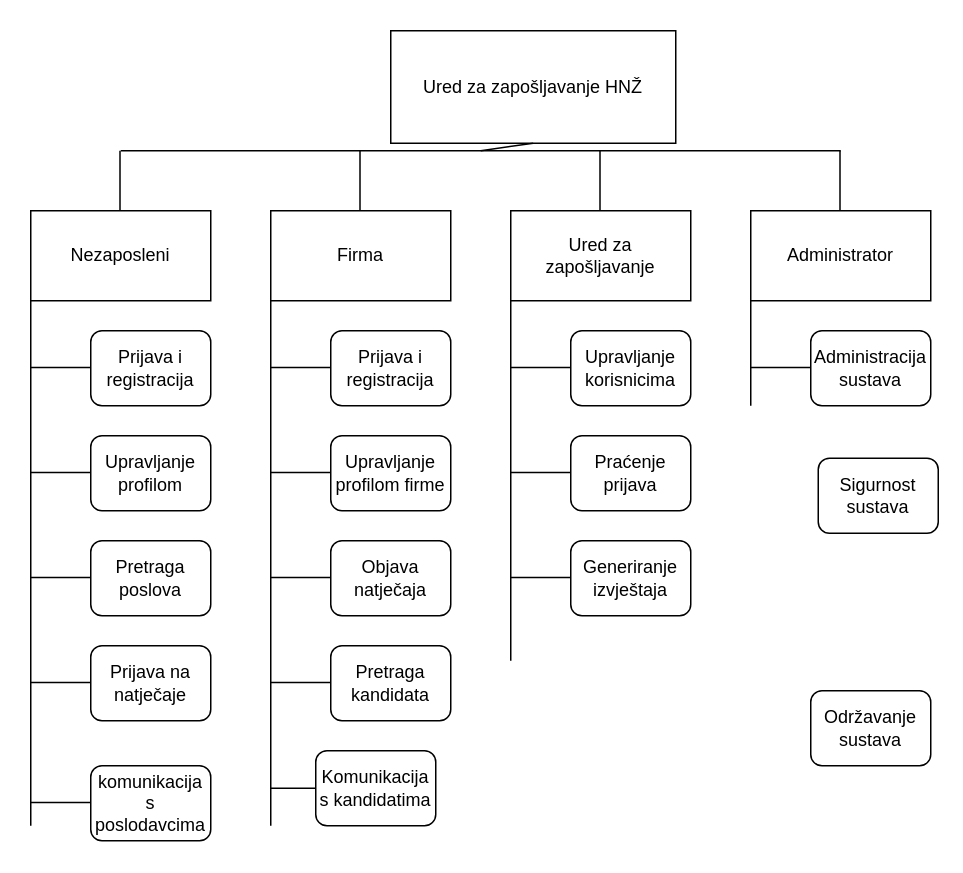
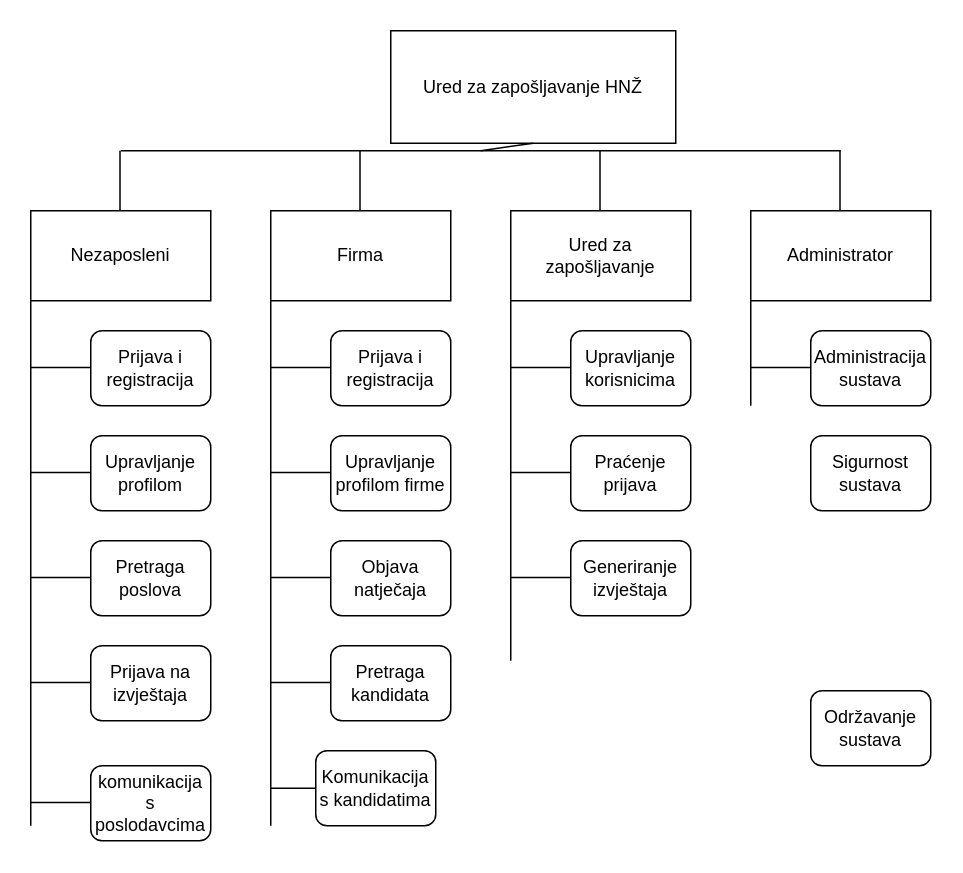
node "Sigurnost sustava": moved (878, 496) -> (871, 473)
node "Prijava na natječaje": label "Prijava na natječaje" -> "Prijava na izvještaja"
